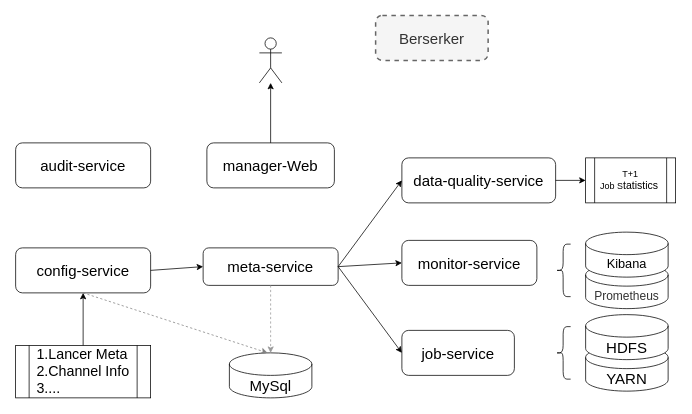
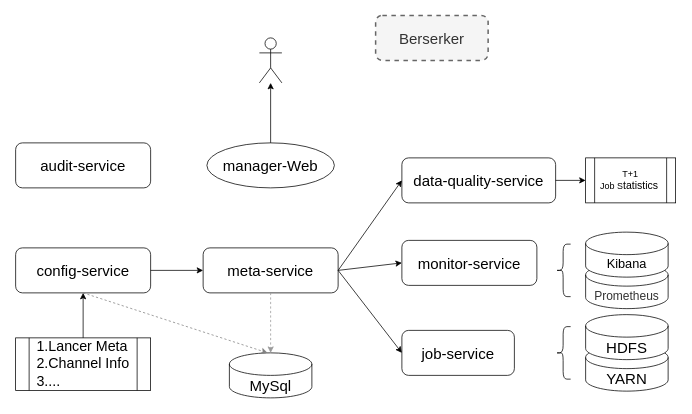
node "manager-Web": shape rounded rectangle -> ellipse
node "meta-service": size 135x38 -> 135x45
node "1.Lancer Meta 2.Channel Info 3....": moved (83, 372) -> (83, 364)
